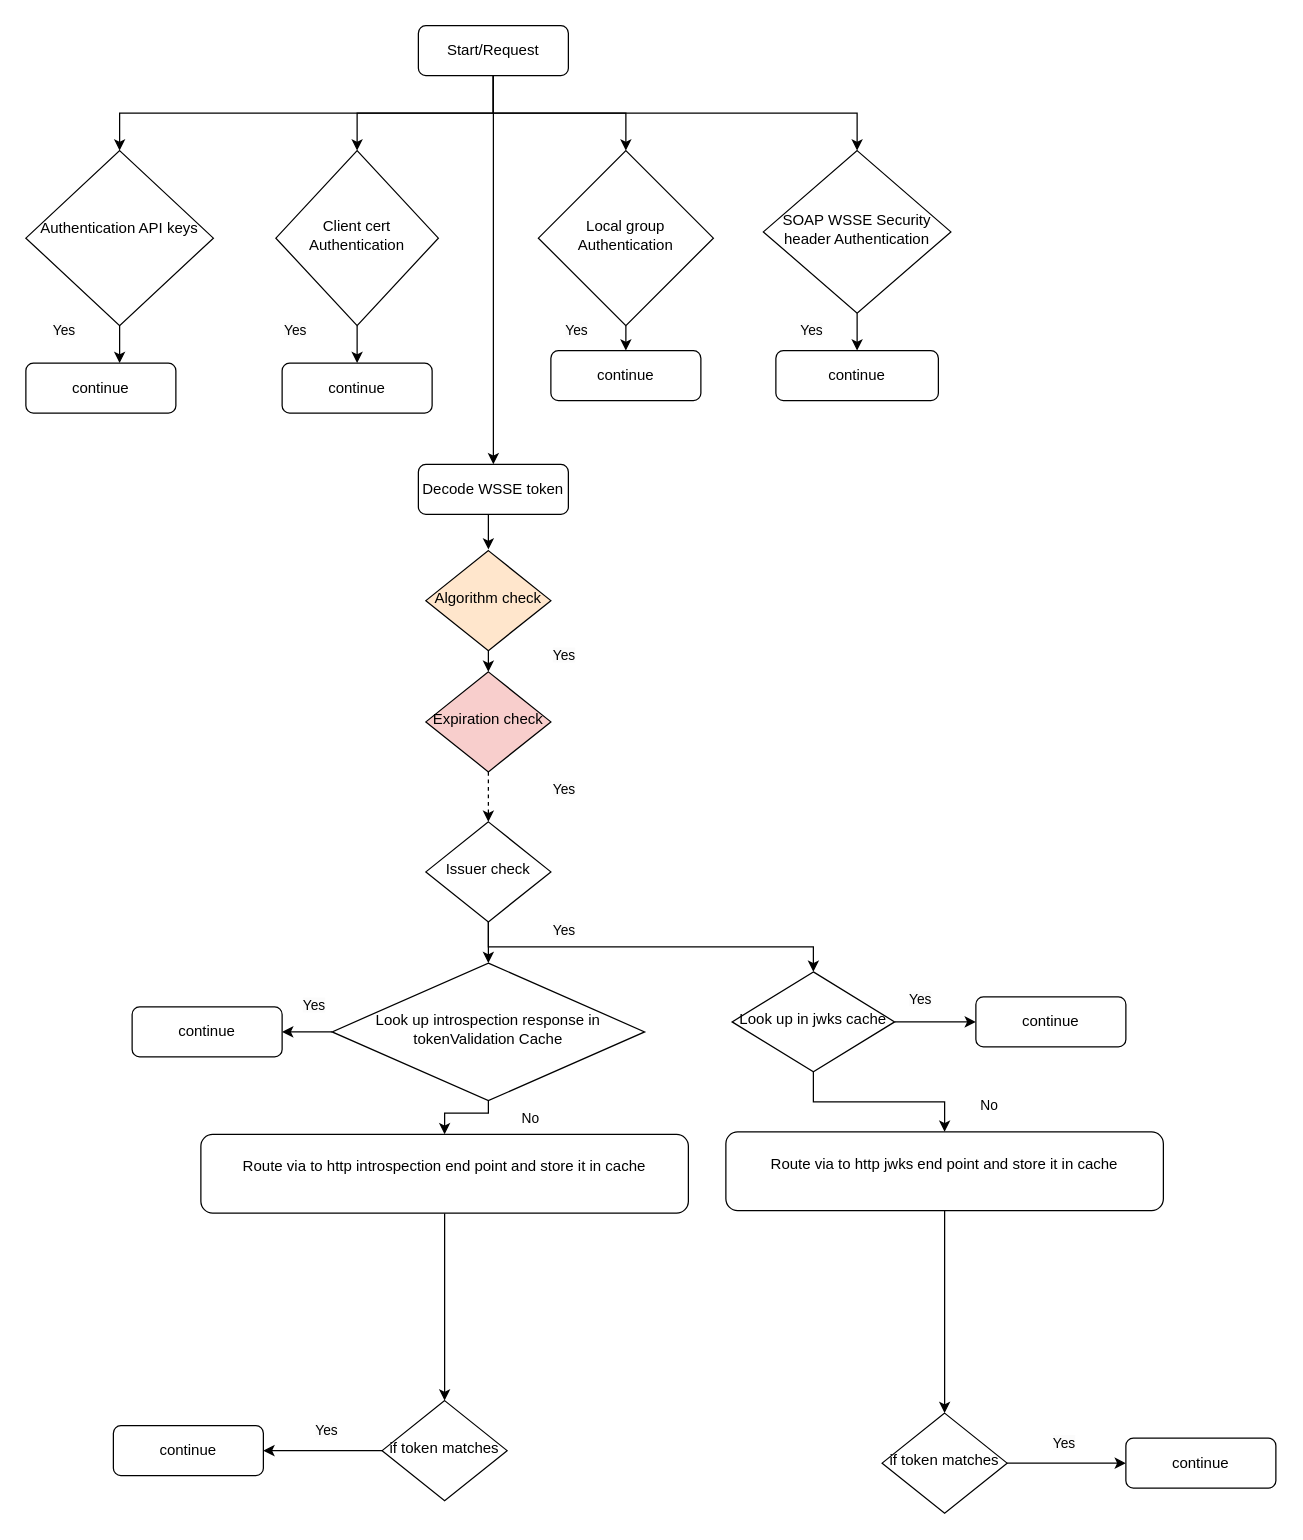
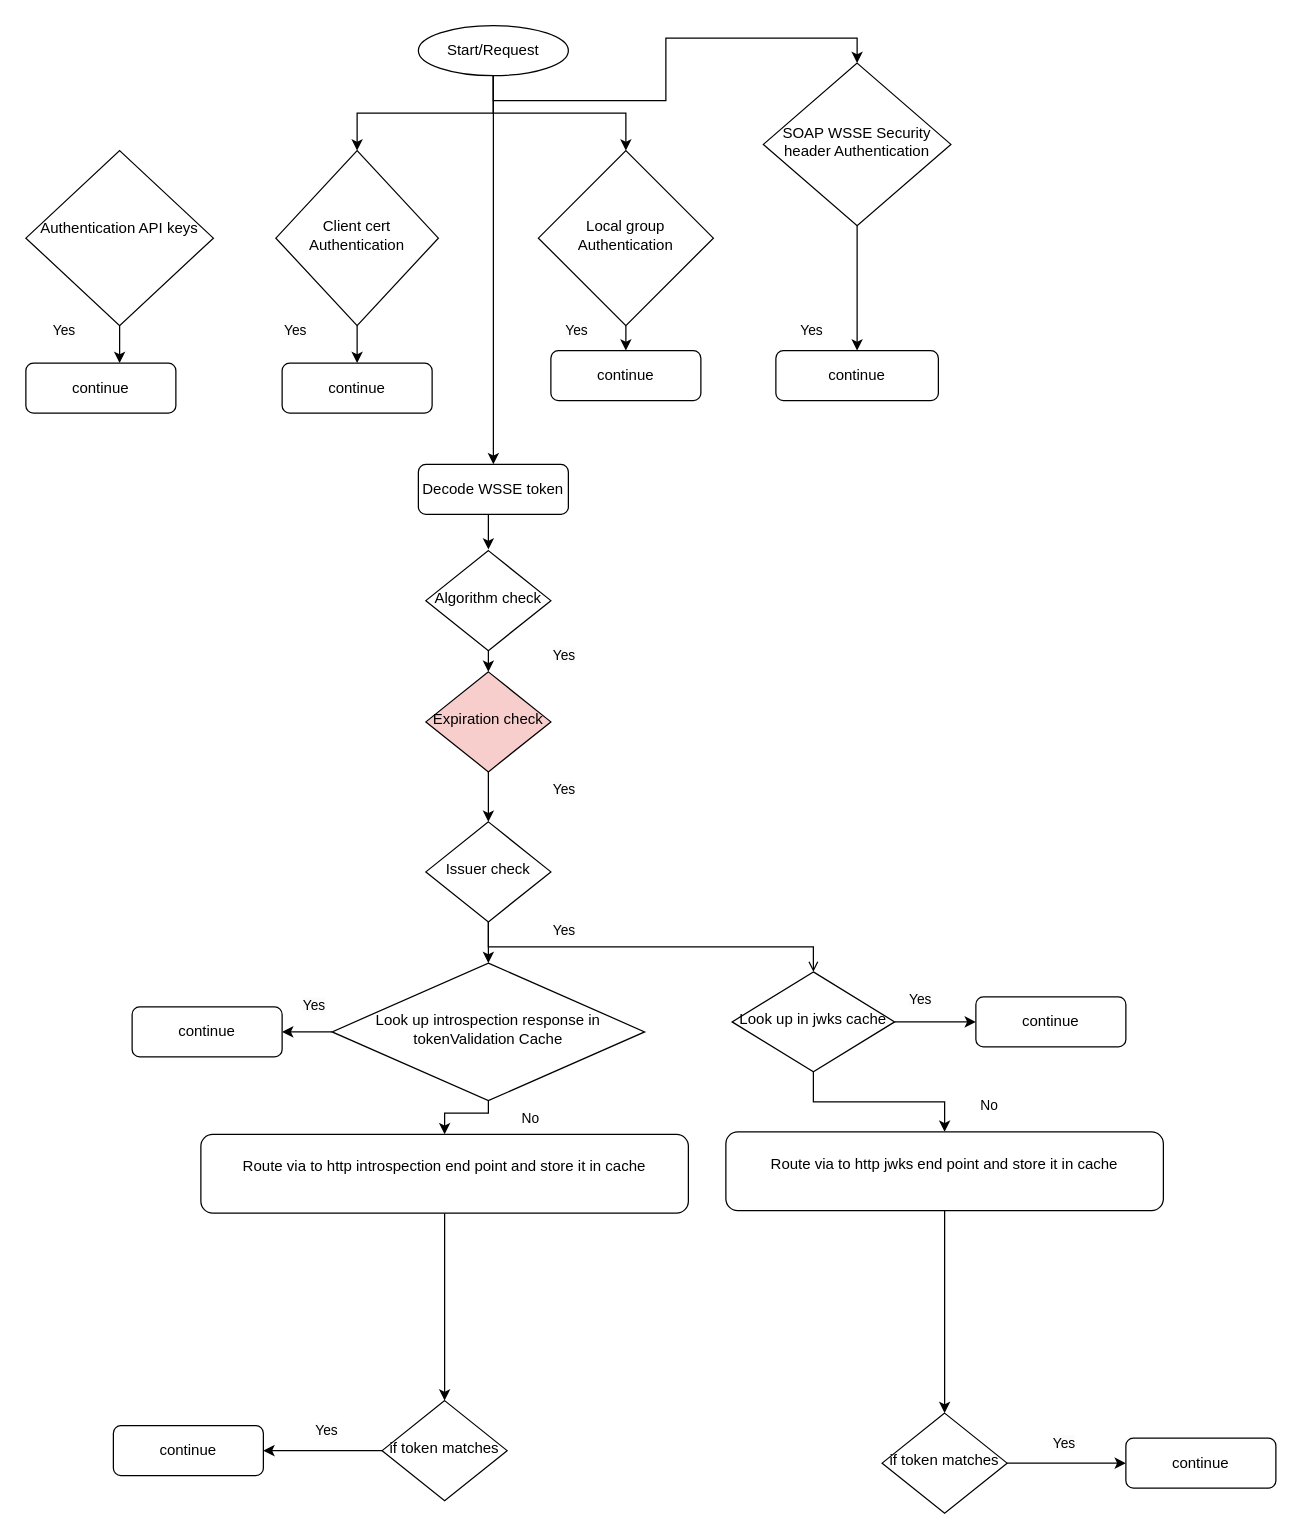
node "Start/Request": shape rounded rectangle -> ellipse
edge "Start/Request" -> "Authentication API keys": removed
node "SOAP WSSE Security header Authentication": moved (857, 232) -> (857, 144)
node "Algorithm check": fillcolor #ffe6cc -> #ffffff
edge "Expiration check" -> "Issuer check": style dashed -> solid
edge "Issuer check" -> "Look up in jwks cache": arrowhead classic -> open
